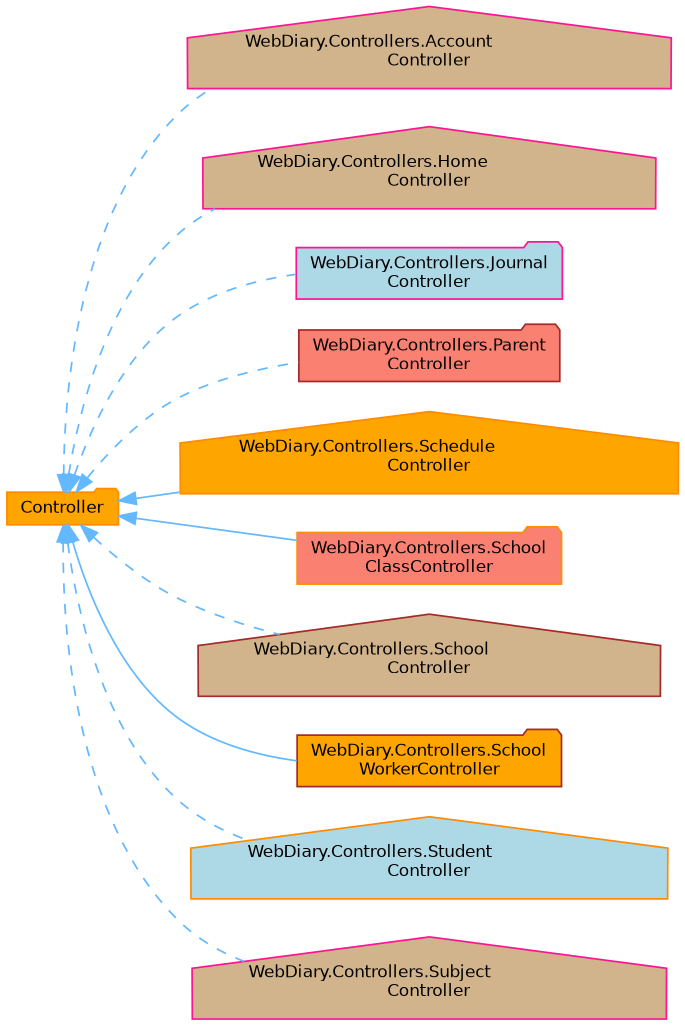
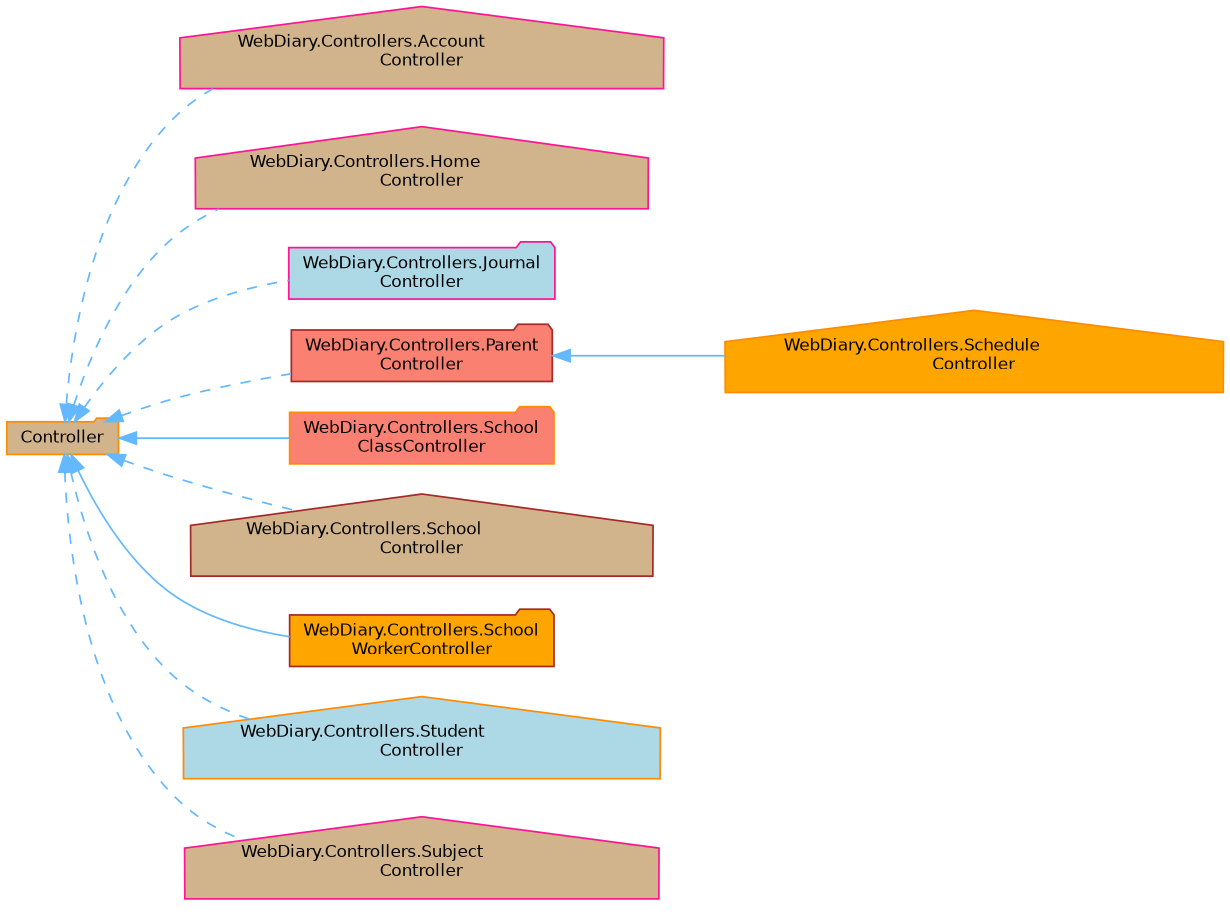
edge "WebDiary.Controllers.Schedule Controller" -> "Controller": now "WebDiary.Controllers.Schedule Controller" -> "WebDiary.Controllers.Parent Controller"
node "Controller": fillcolor orange -> tan
